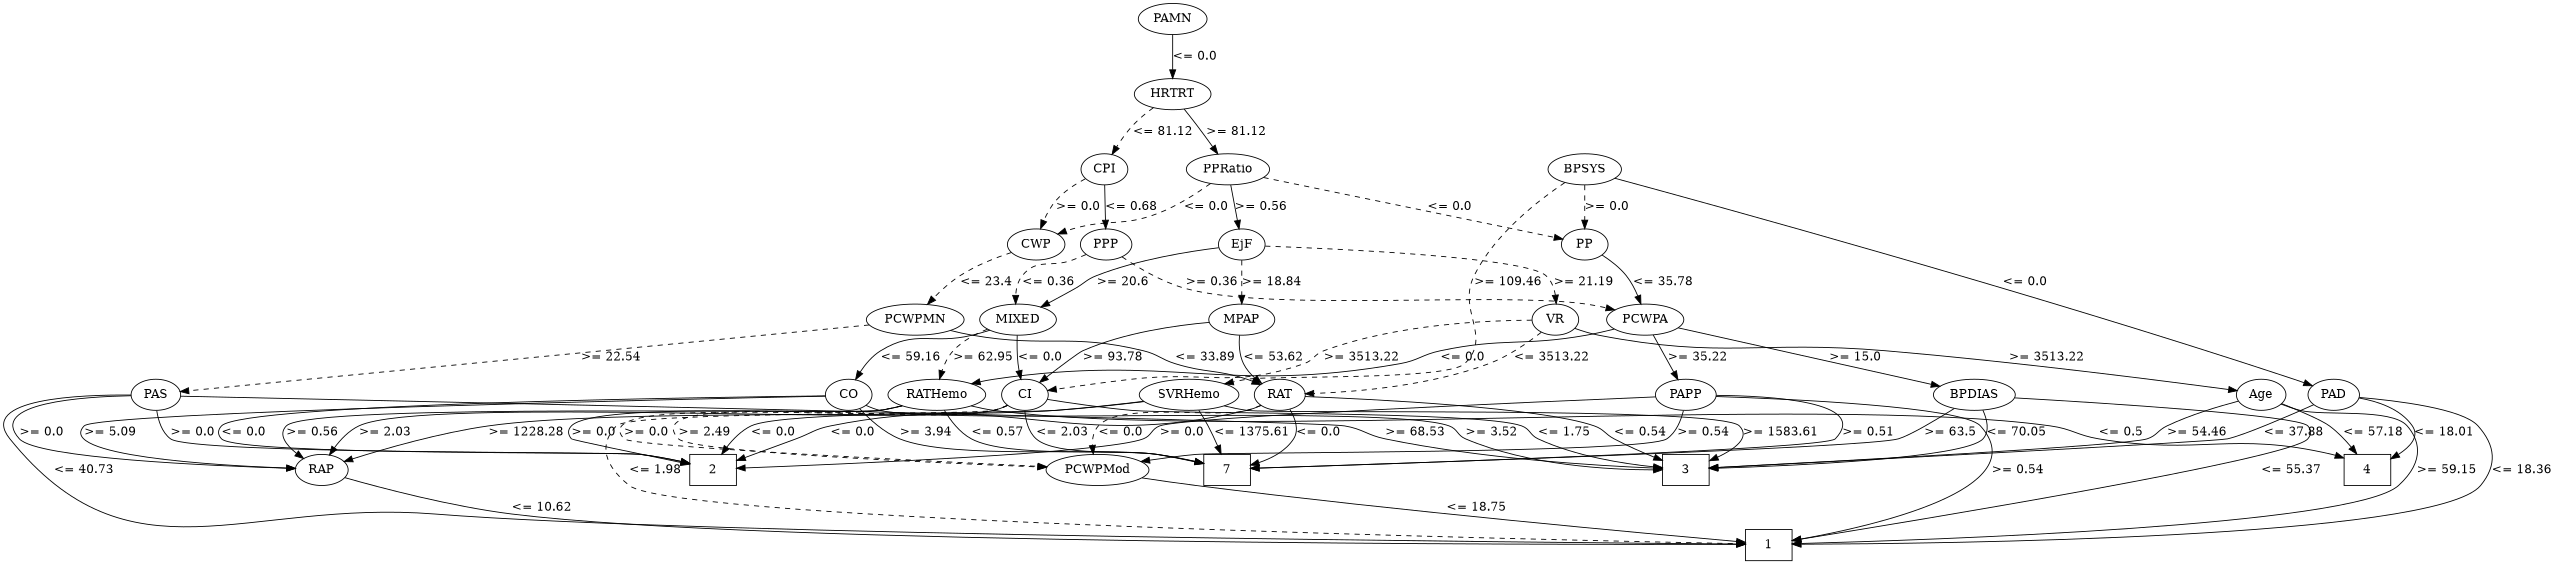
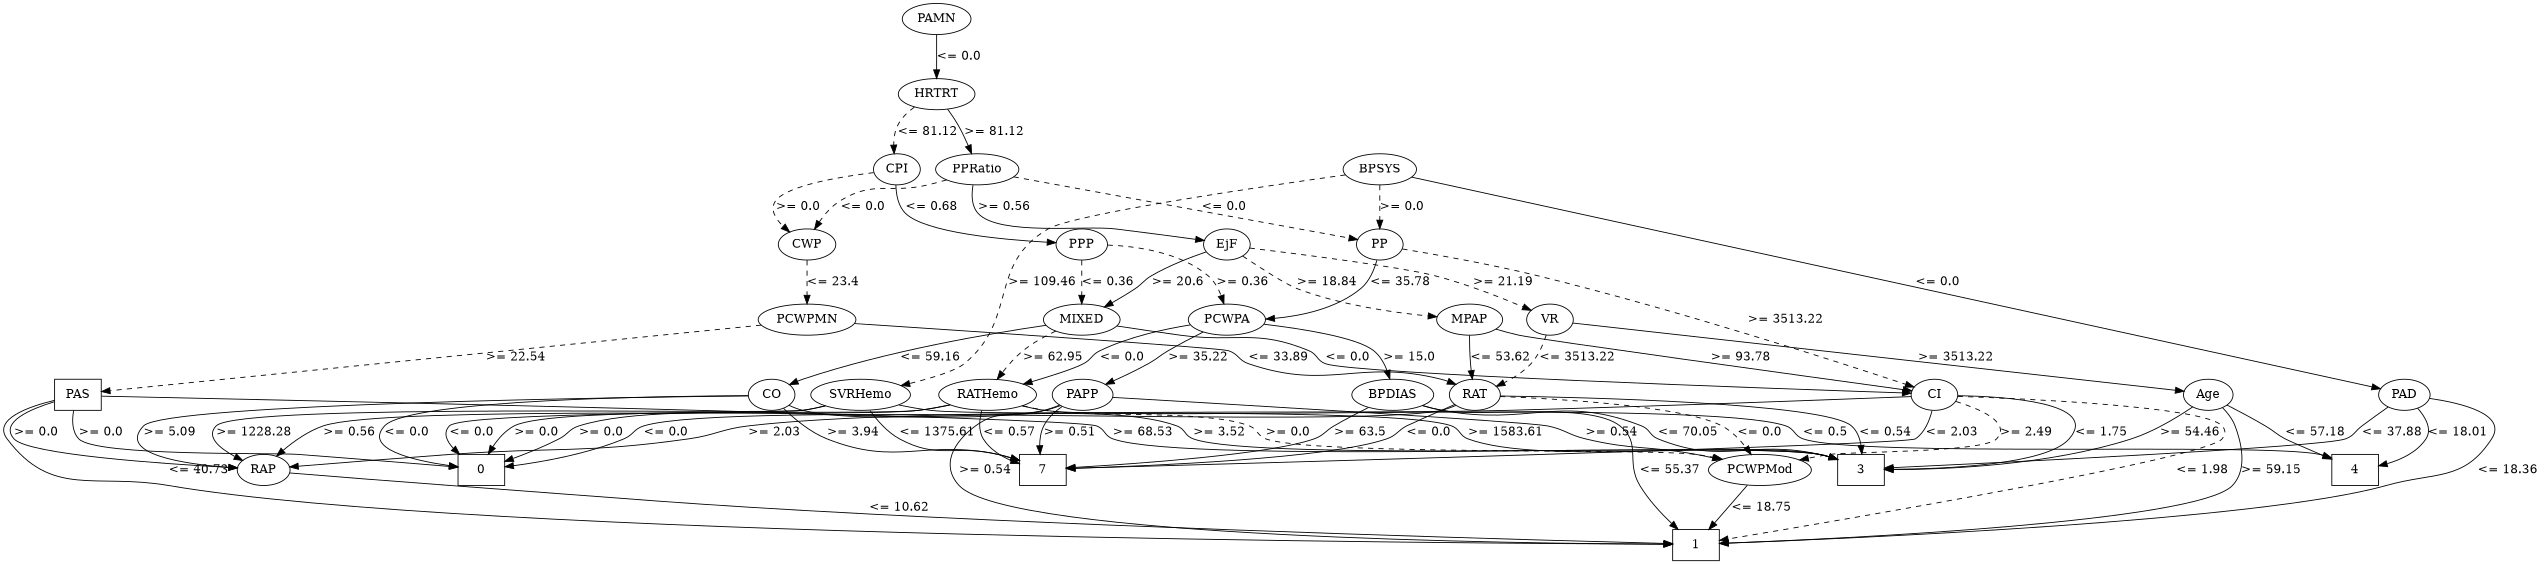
edge "VR" -> "CI": now "PP" -> "CI"
node "PAS": shape ellipse -> box
node "2": label "2" -> "0"
